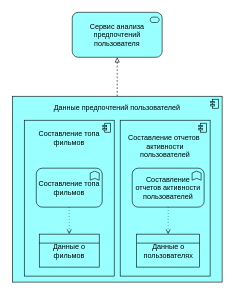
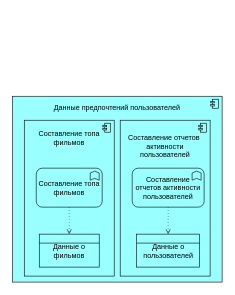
node "Сервис анализа предпочтений пользователя": removed
edge "Данные предпочтений пользователей" -> "Сервис анализа предпочтений пользователя": removed
node "Данные о пользователях": label "Данные о пользователях" -> "Данные о пользователей"
